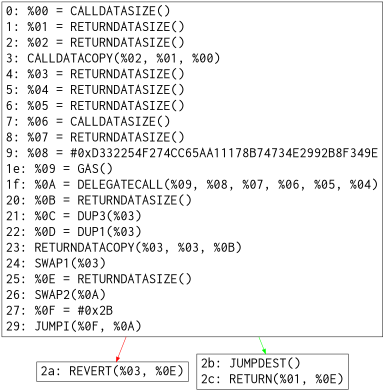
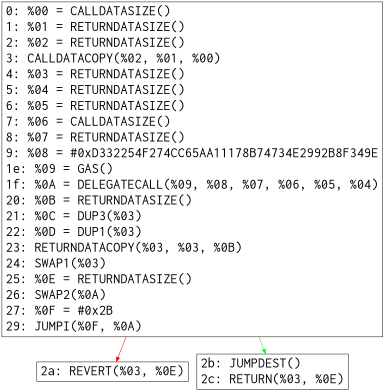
node "2b: JUMPDEST() 2c: RETURN(%01, %0E)": label "2b: JUMPDEST() 2c: RETURN(%01, %0E)" -> "2b: JUMPDEST() 2c: RETURN(%03, %0E)"
